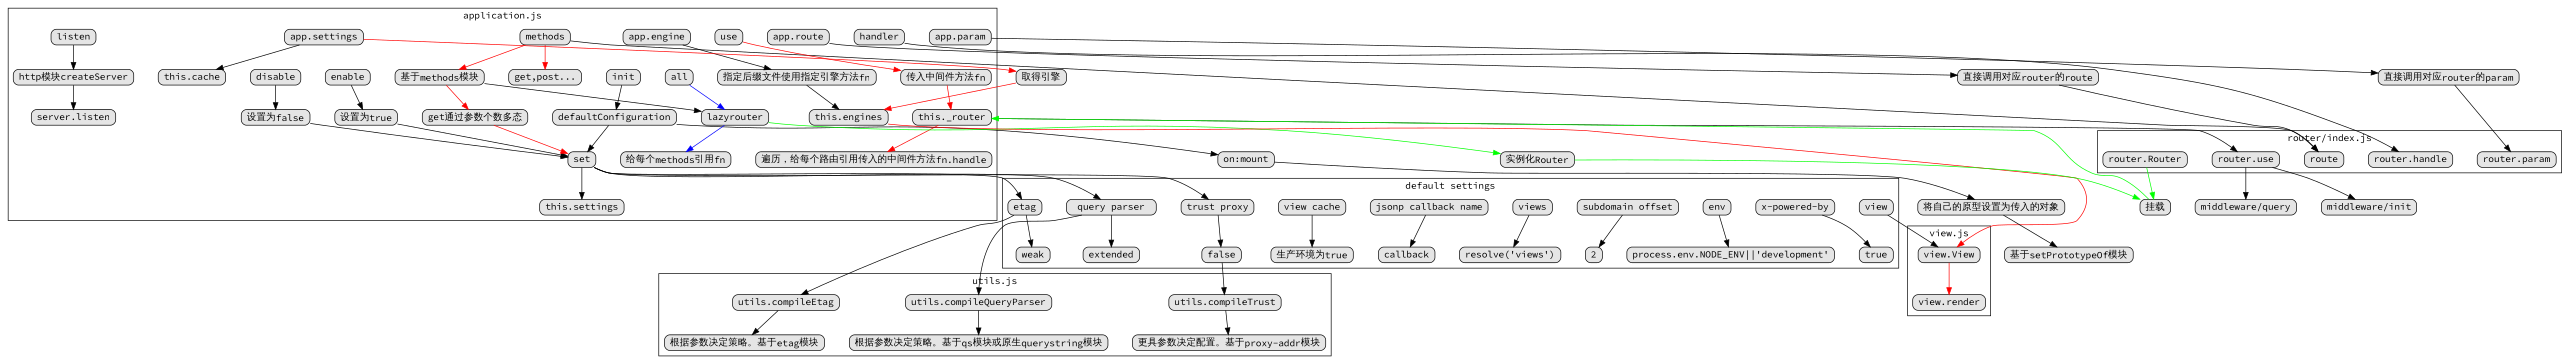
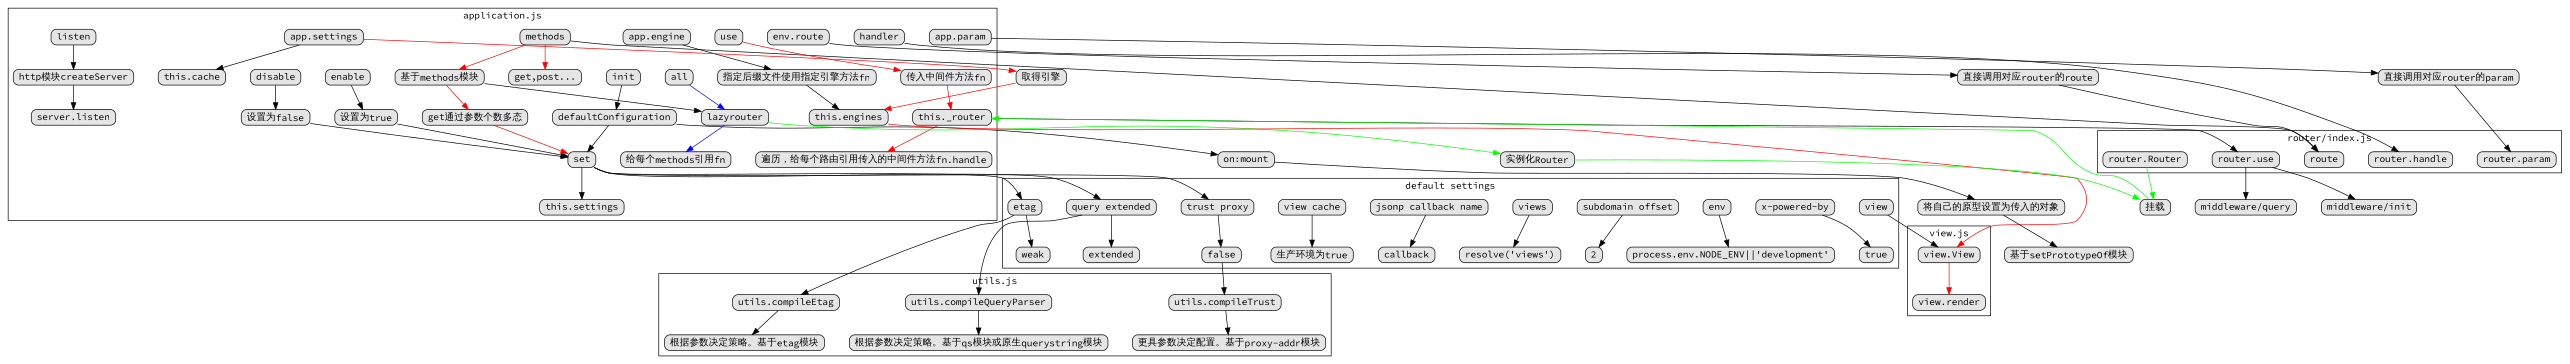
node "app.route": label "app.route" -> "env.route"
node "query parser": label "query parser" -> "query extended"
